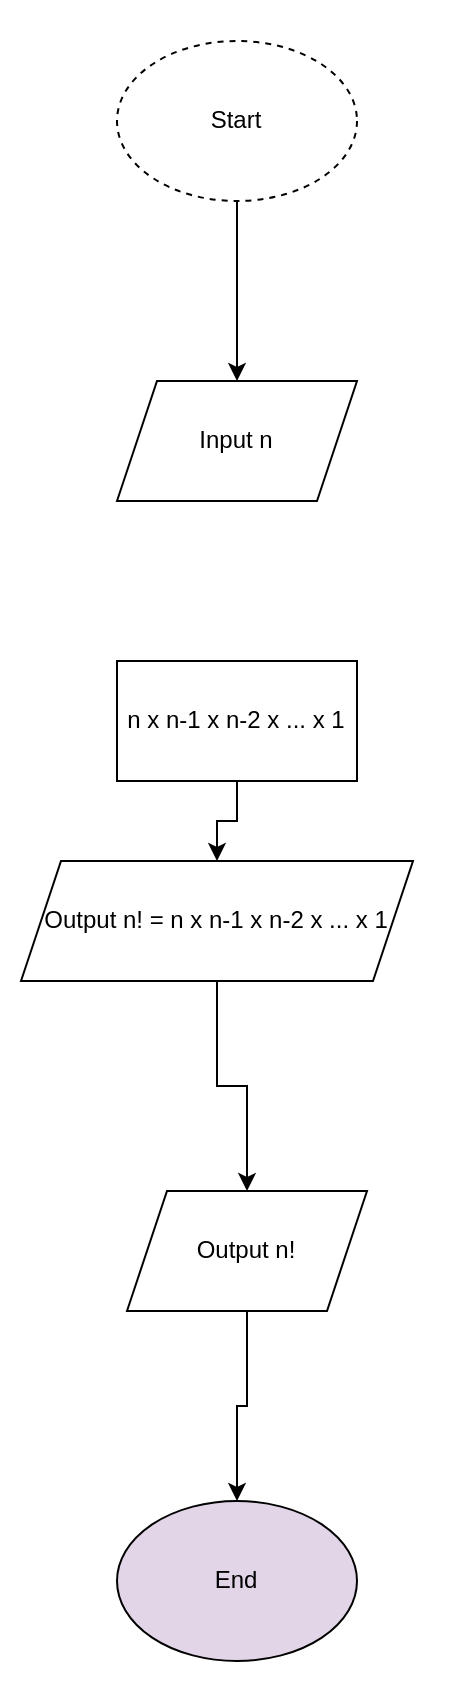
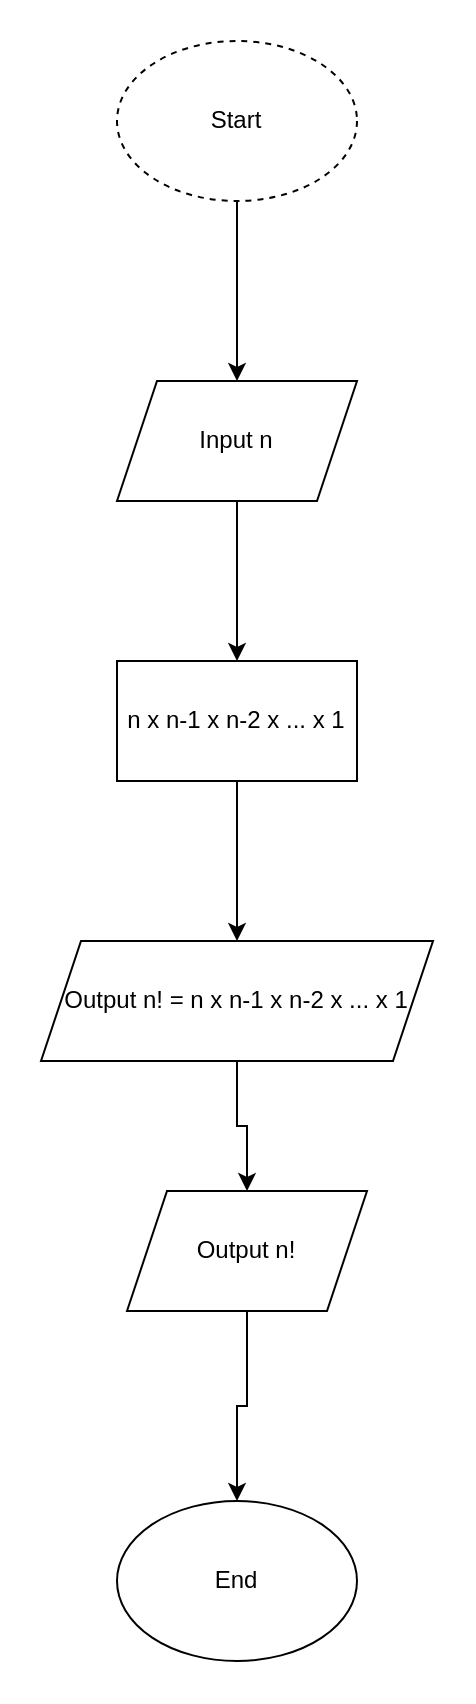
edge "Input n" -> "n x n-1 x n-2 x ... x 1": added
node "Output n! = n x n-1 x n-2 x ... x 1": moved (217, 921) -> (237, 1001)
node "End": fillcolor #e1d5e7 -> #ffffff
